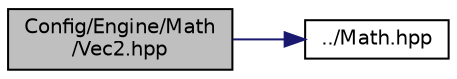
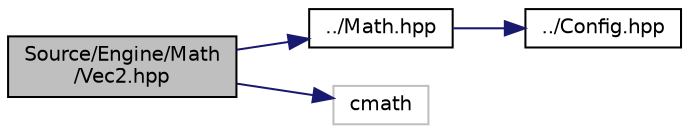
node "../Config.hpp": added
node "Config/Engine/Math /Vec2.hpp": label "Config/Engine/Math /Vec2.hpp" -> "Source/Engine/Math /Vec2.hpp"
node "cmath": added
